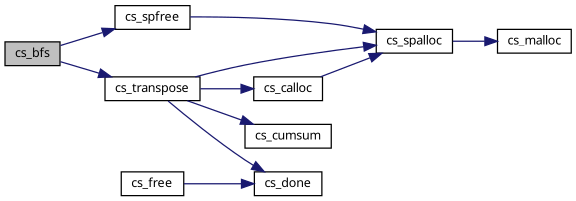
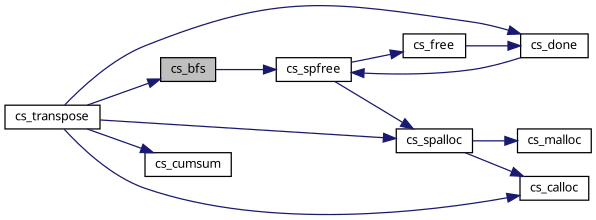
edge "cs_spfree" -> "cs_free": added
edge "cs_bfs" -> "cs_transpose": reversed
edge "cs_calloc" -> "cs_spalloc": reversed
edge "cs_done" -> "cs_spfree": added
